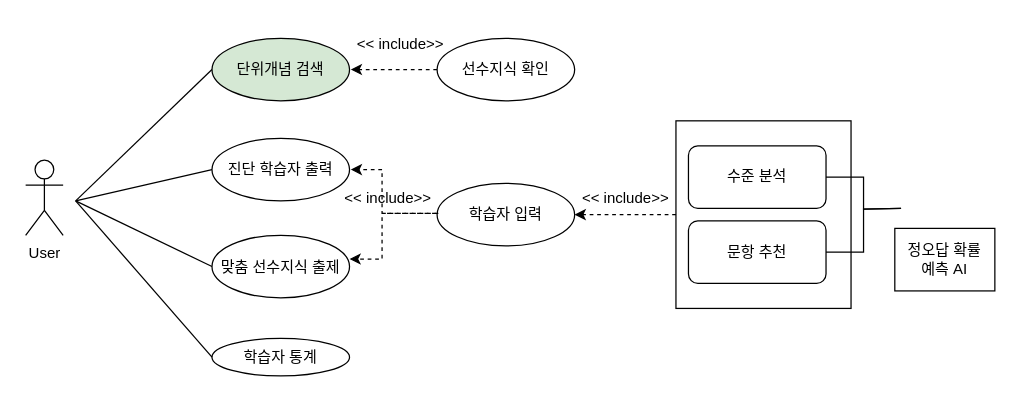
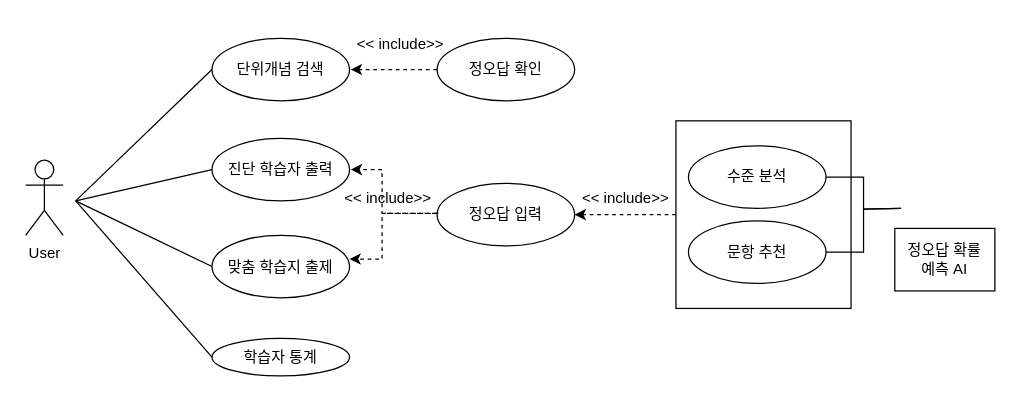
node "단위개념 검색": fillcolor #d5e8d4 -> #ffffff
node "선수지식 확인": label "선수지식 확인" -> "정오답 확인"
node "수준 분석": shape rounded rectangle -> ellipse
node "학습자 입력": label "학습자 입력" -> "정오답 입력"
node "문항 추천": shape rounded rectangle -> ellipse
node "맞춤 선수지식 출제": label "맞춤 선수지식 출제" -> "맞춤 학습지 출제"
